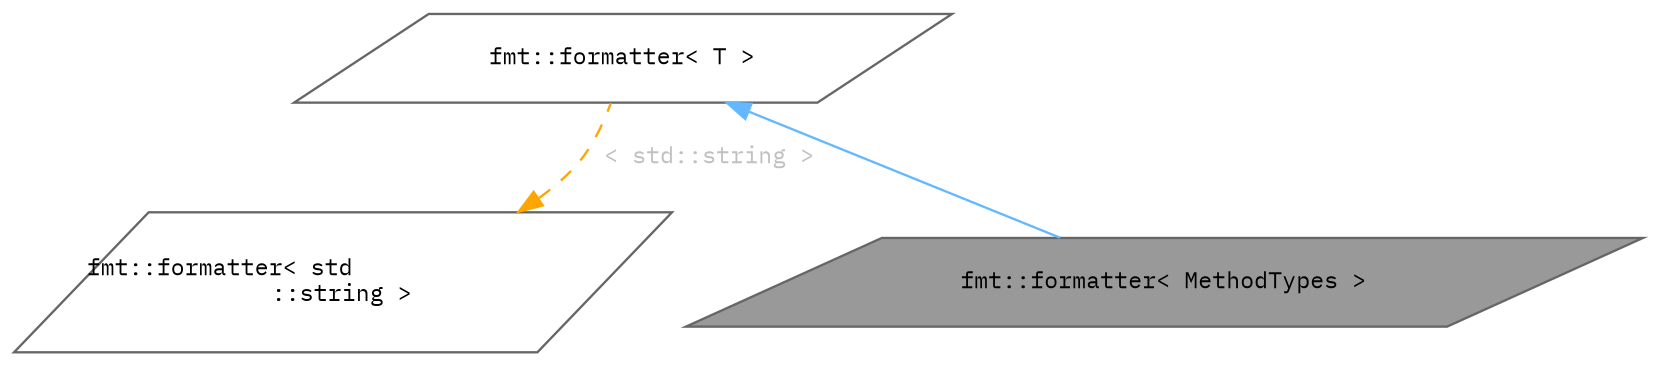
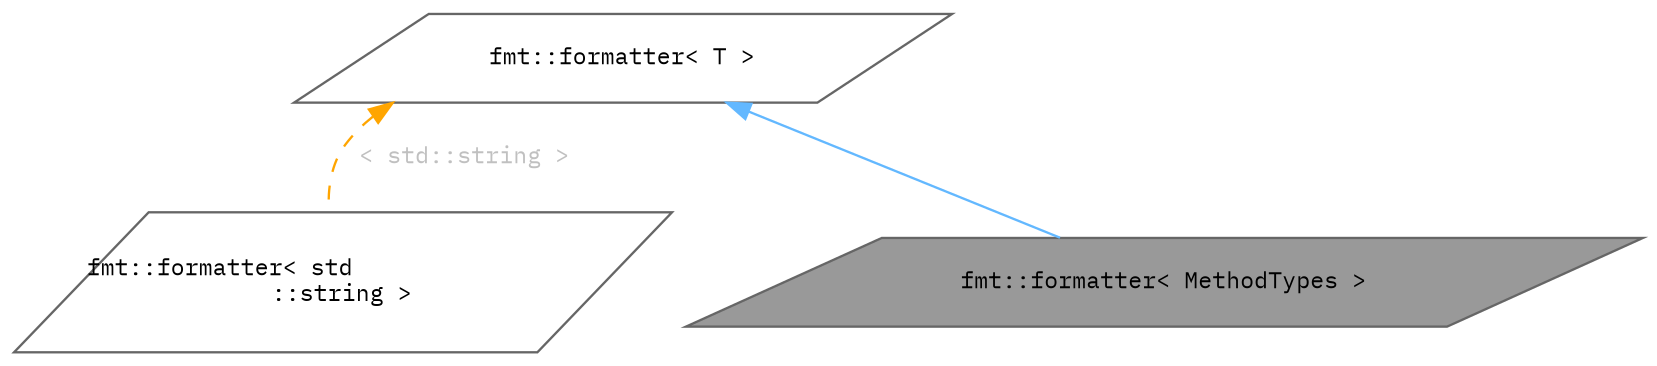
edge "fmt::formatter< T >" -> "fmt::formatter< std ::string >": reversed
